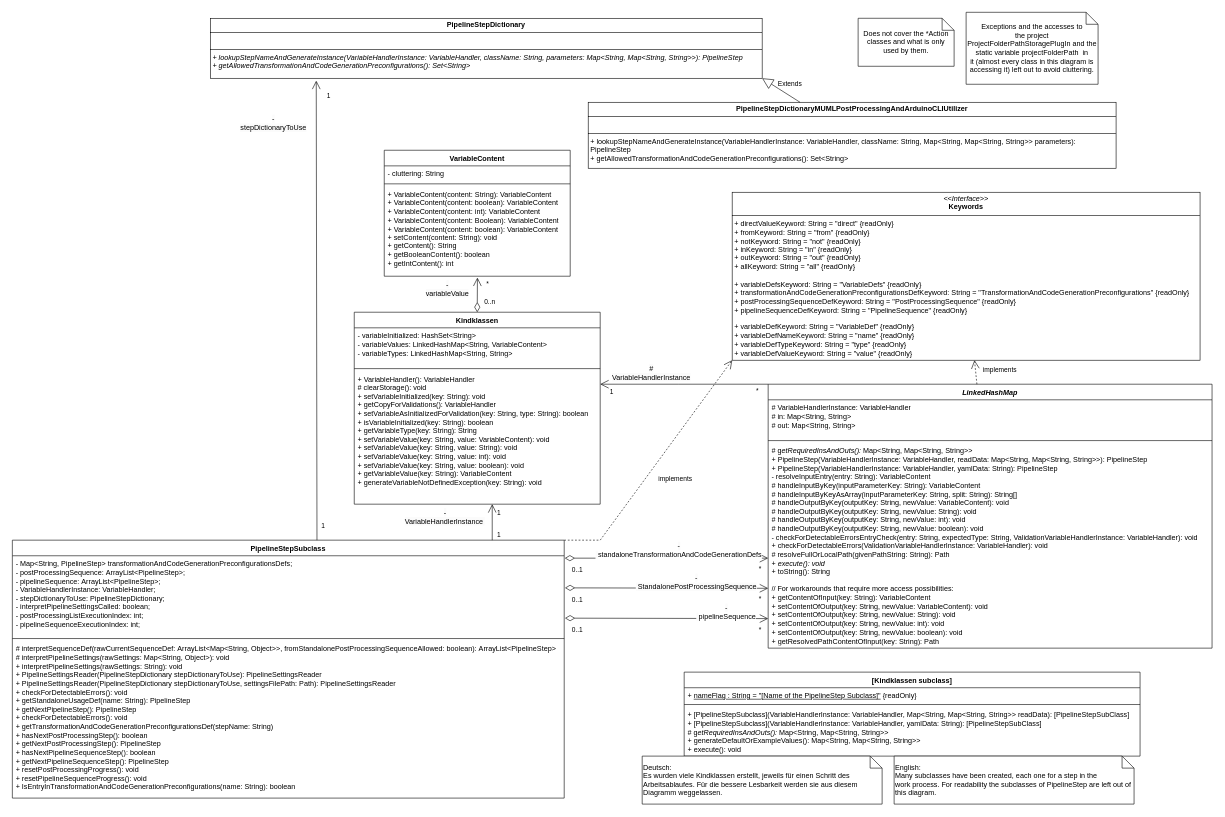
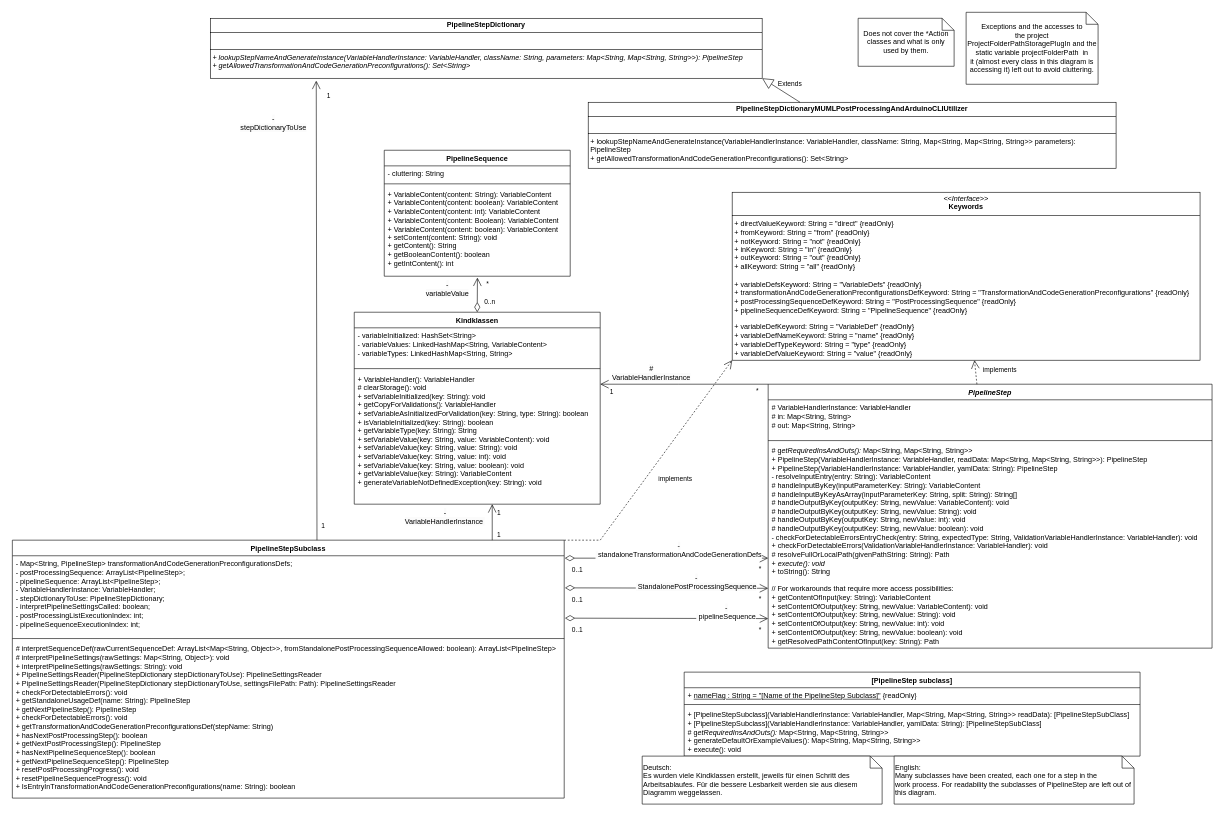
node "VariableContent": label "VariableContent" -> "PipelineSequence"
node "LinkedHashMap": label "LinkedHashMap" -> "PipelineStep"
node "[Kindklassen subclass]": label "[Kindklassen subclass]" -> "[PipelineStep subclass]"
